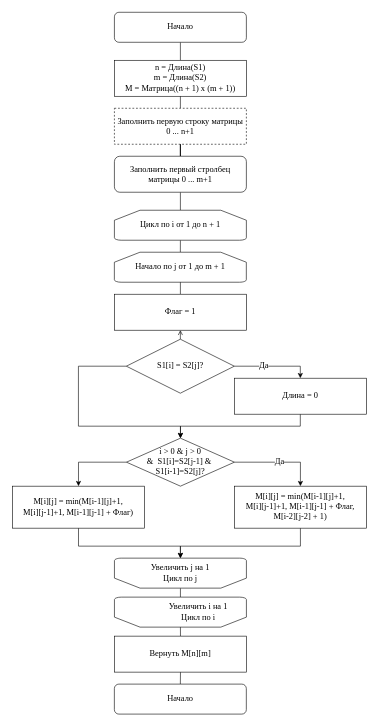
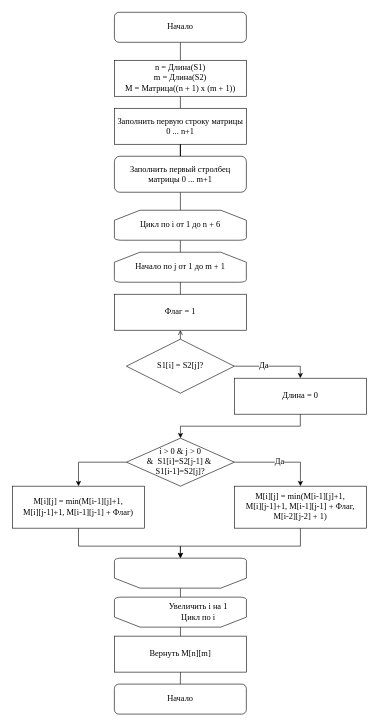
node "Заполнить первую строку матрицы 0 ... n+1": style dashed -> solid
node "Цикл по i от 1 до n + 1": label "Цикл по i от 1 до n + 1" -> "Цикл по i от 1 до n + 6"
edge "S1[i] = S2[j]?" -> "i > 0 & j > 0 & S1[i]=S2[j-1] & S1[i-1]=S2[j]?": removed
node "Увеличить j на 1 Цикл по j": removed
